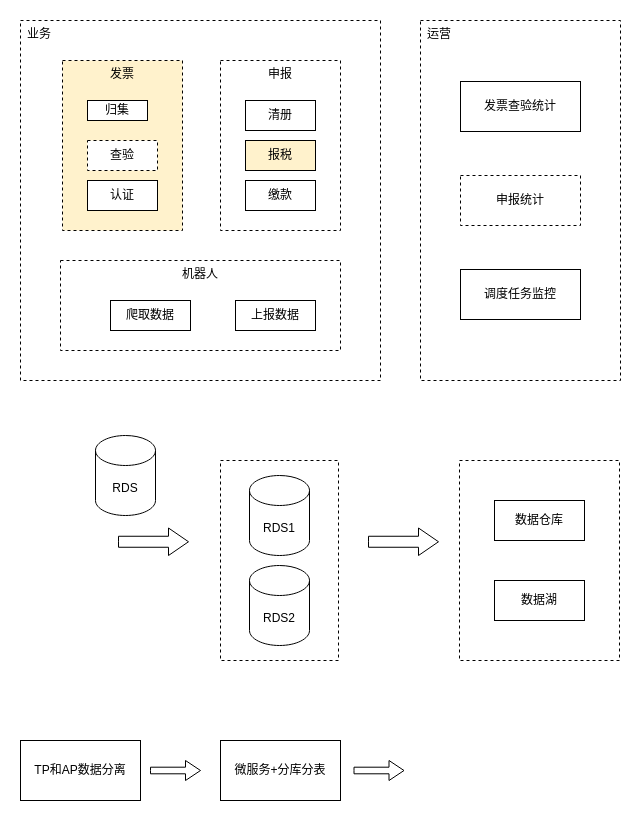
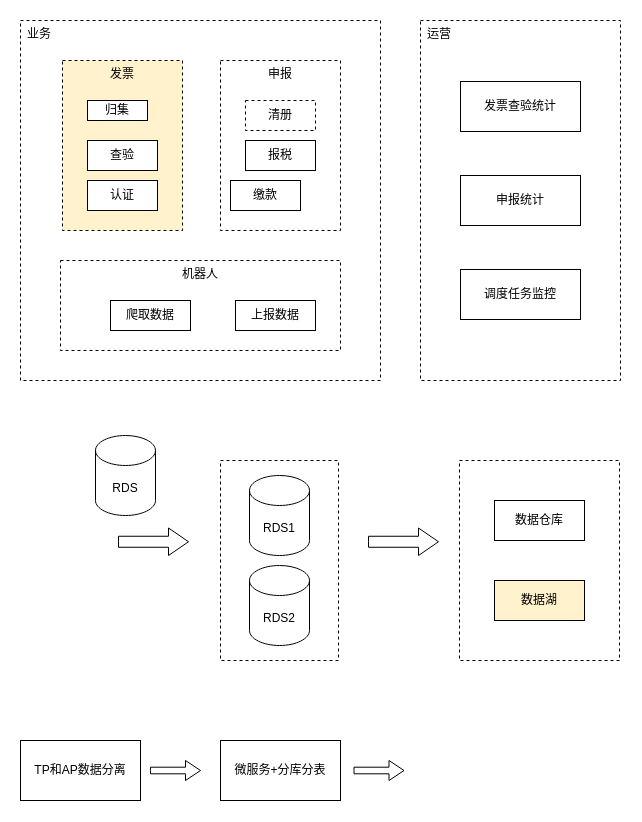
node "清册": style solid -> dashed
node "查验": style dashed -> solid
node "报税": fillcolor #fff2cc -> #ffffff
node "缴款": moved (281, 196) -> (266, 196)
node "申报统计": style dashed -> solid
node "数据湖": fillcolor #ffffff -> #fff2cc
